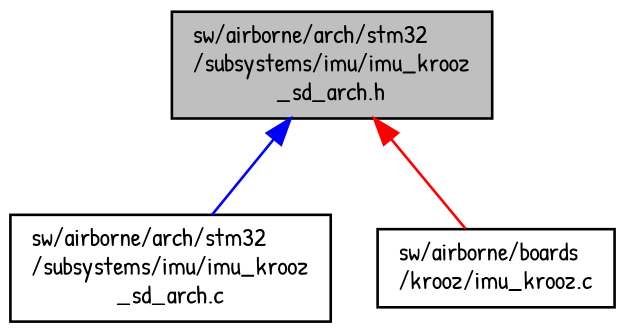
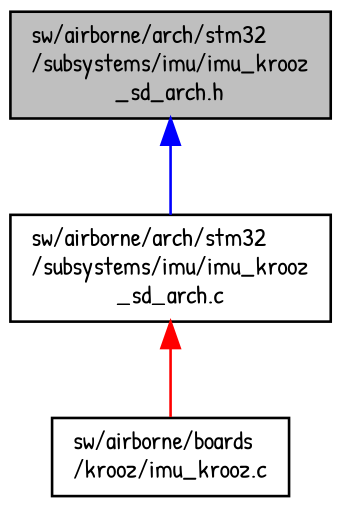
edge "sw/airborne/boards /krooz/imu_krooz.c" -> "sw/airborne/arch/stm32 /subsystems/imu/imu_krooz _sd_arch.h": now "sw/airborne/boards /krooz/imu_krooz.c" -> "sw/airborne/arch/stm32 /subsystems/imu/imu_krooz _sd_arch.c"
